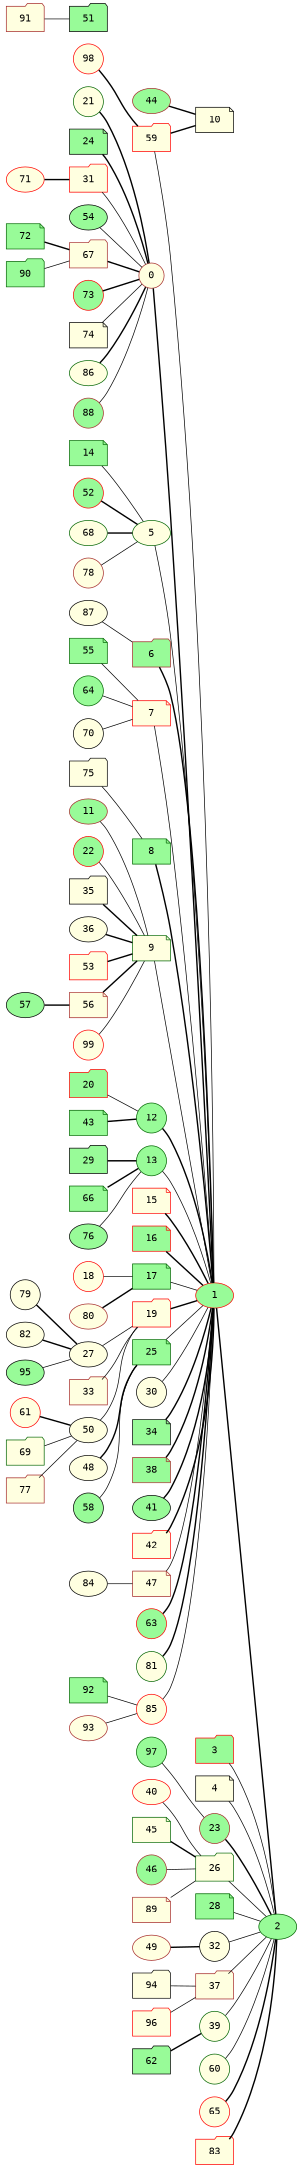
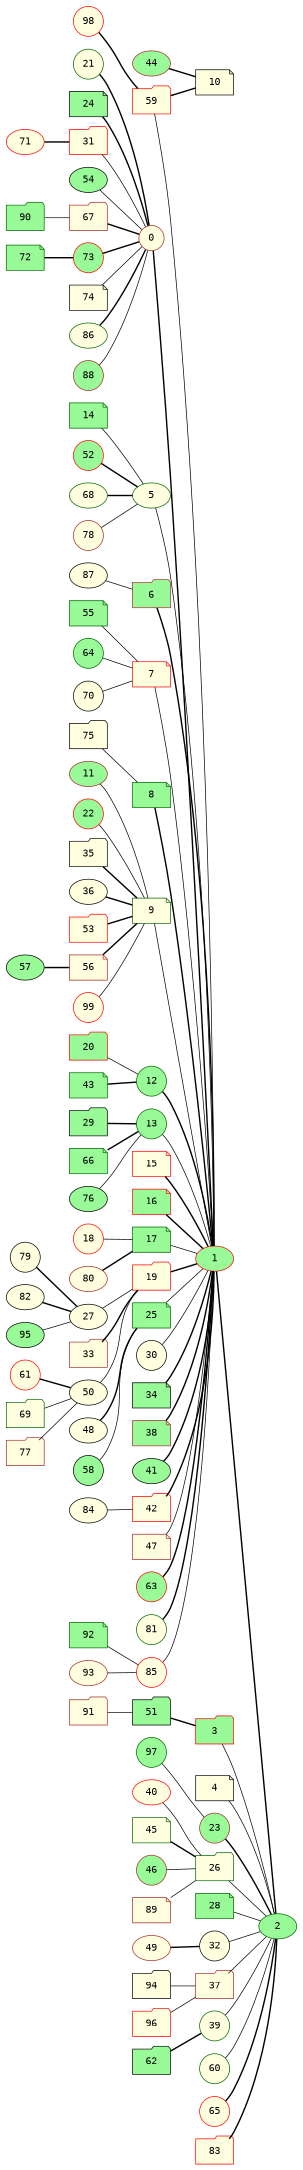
edge "72" -- "67": now "72" -- "73"
edge "19" -- "33": style solid -> bold
edge "84" -- "47": now "84" -- "42"
edge "51" -- "3": added
